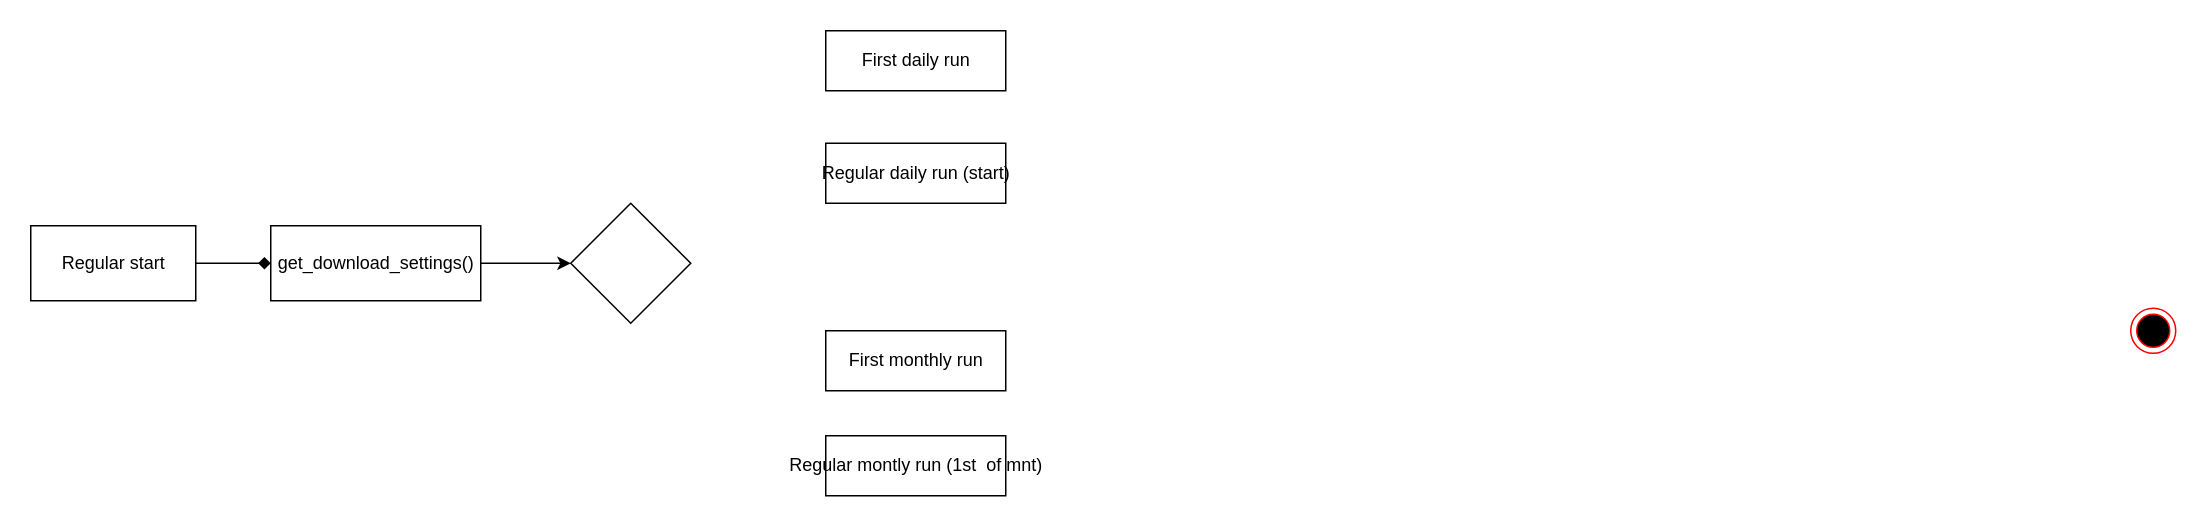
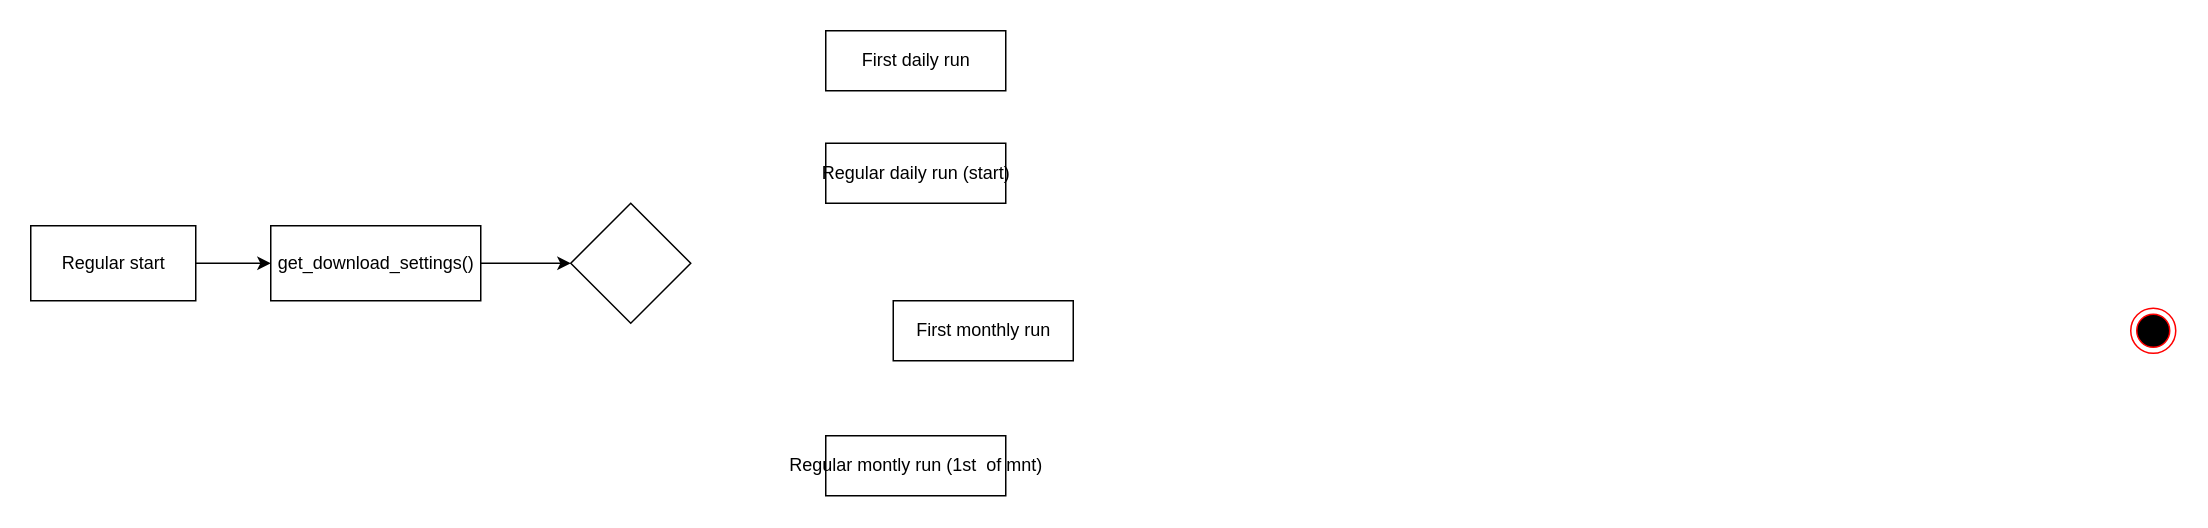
edge "Regular start" -> "get_download_settings()": arrowhead diamond -> classic
node "First monthly run": moved (916, 361) -> (983, 331)
